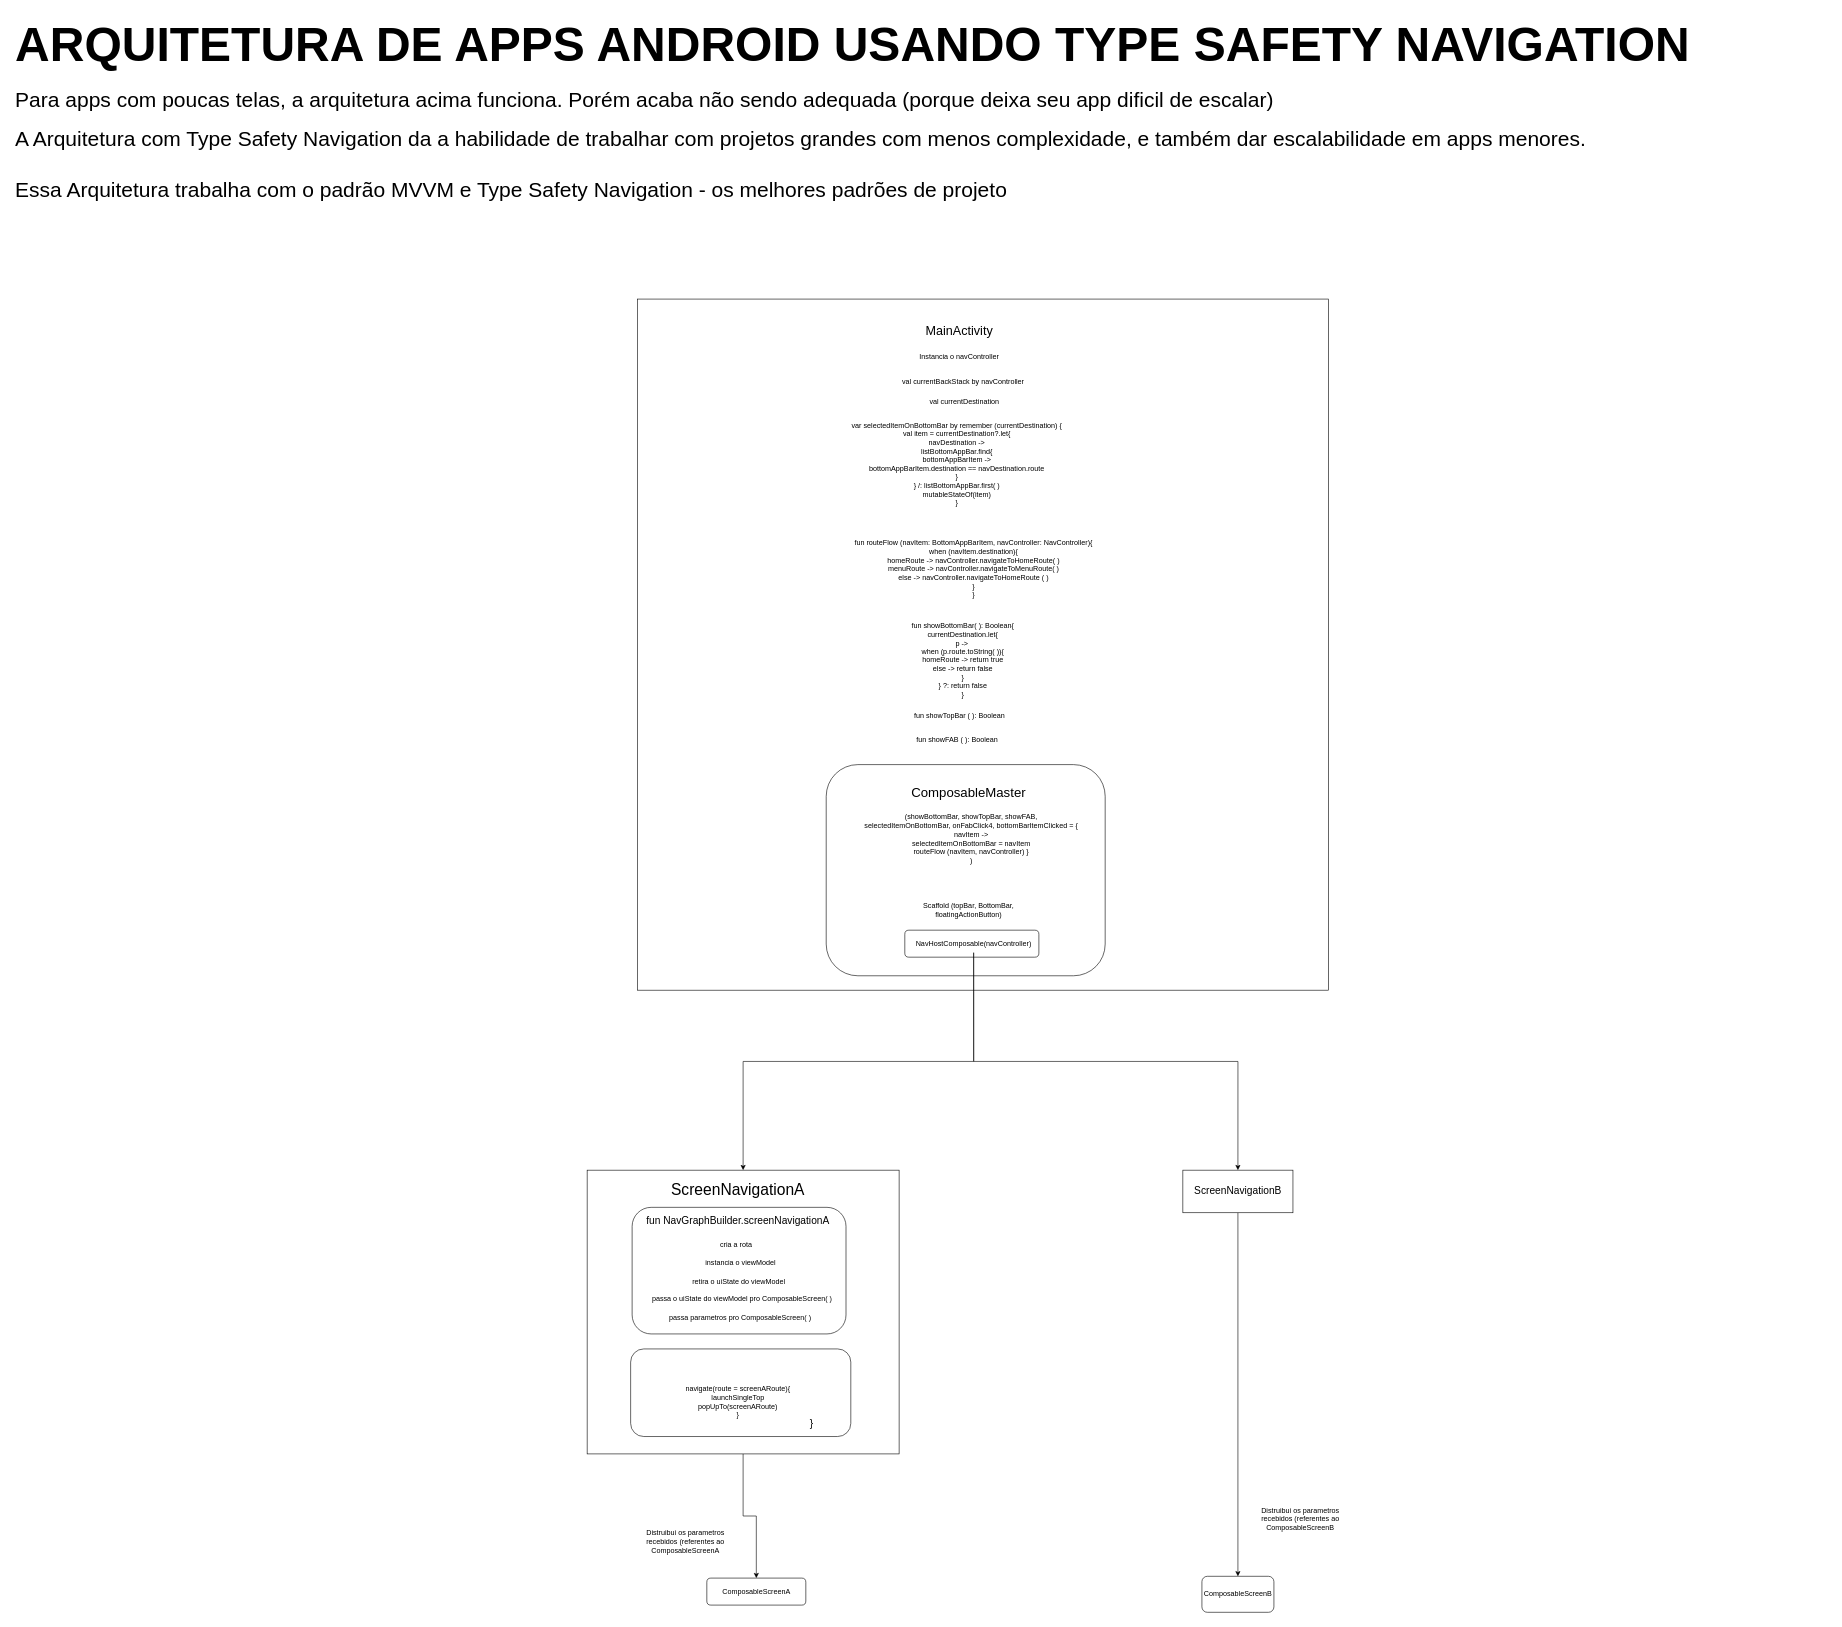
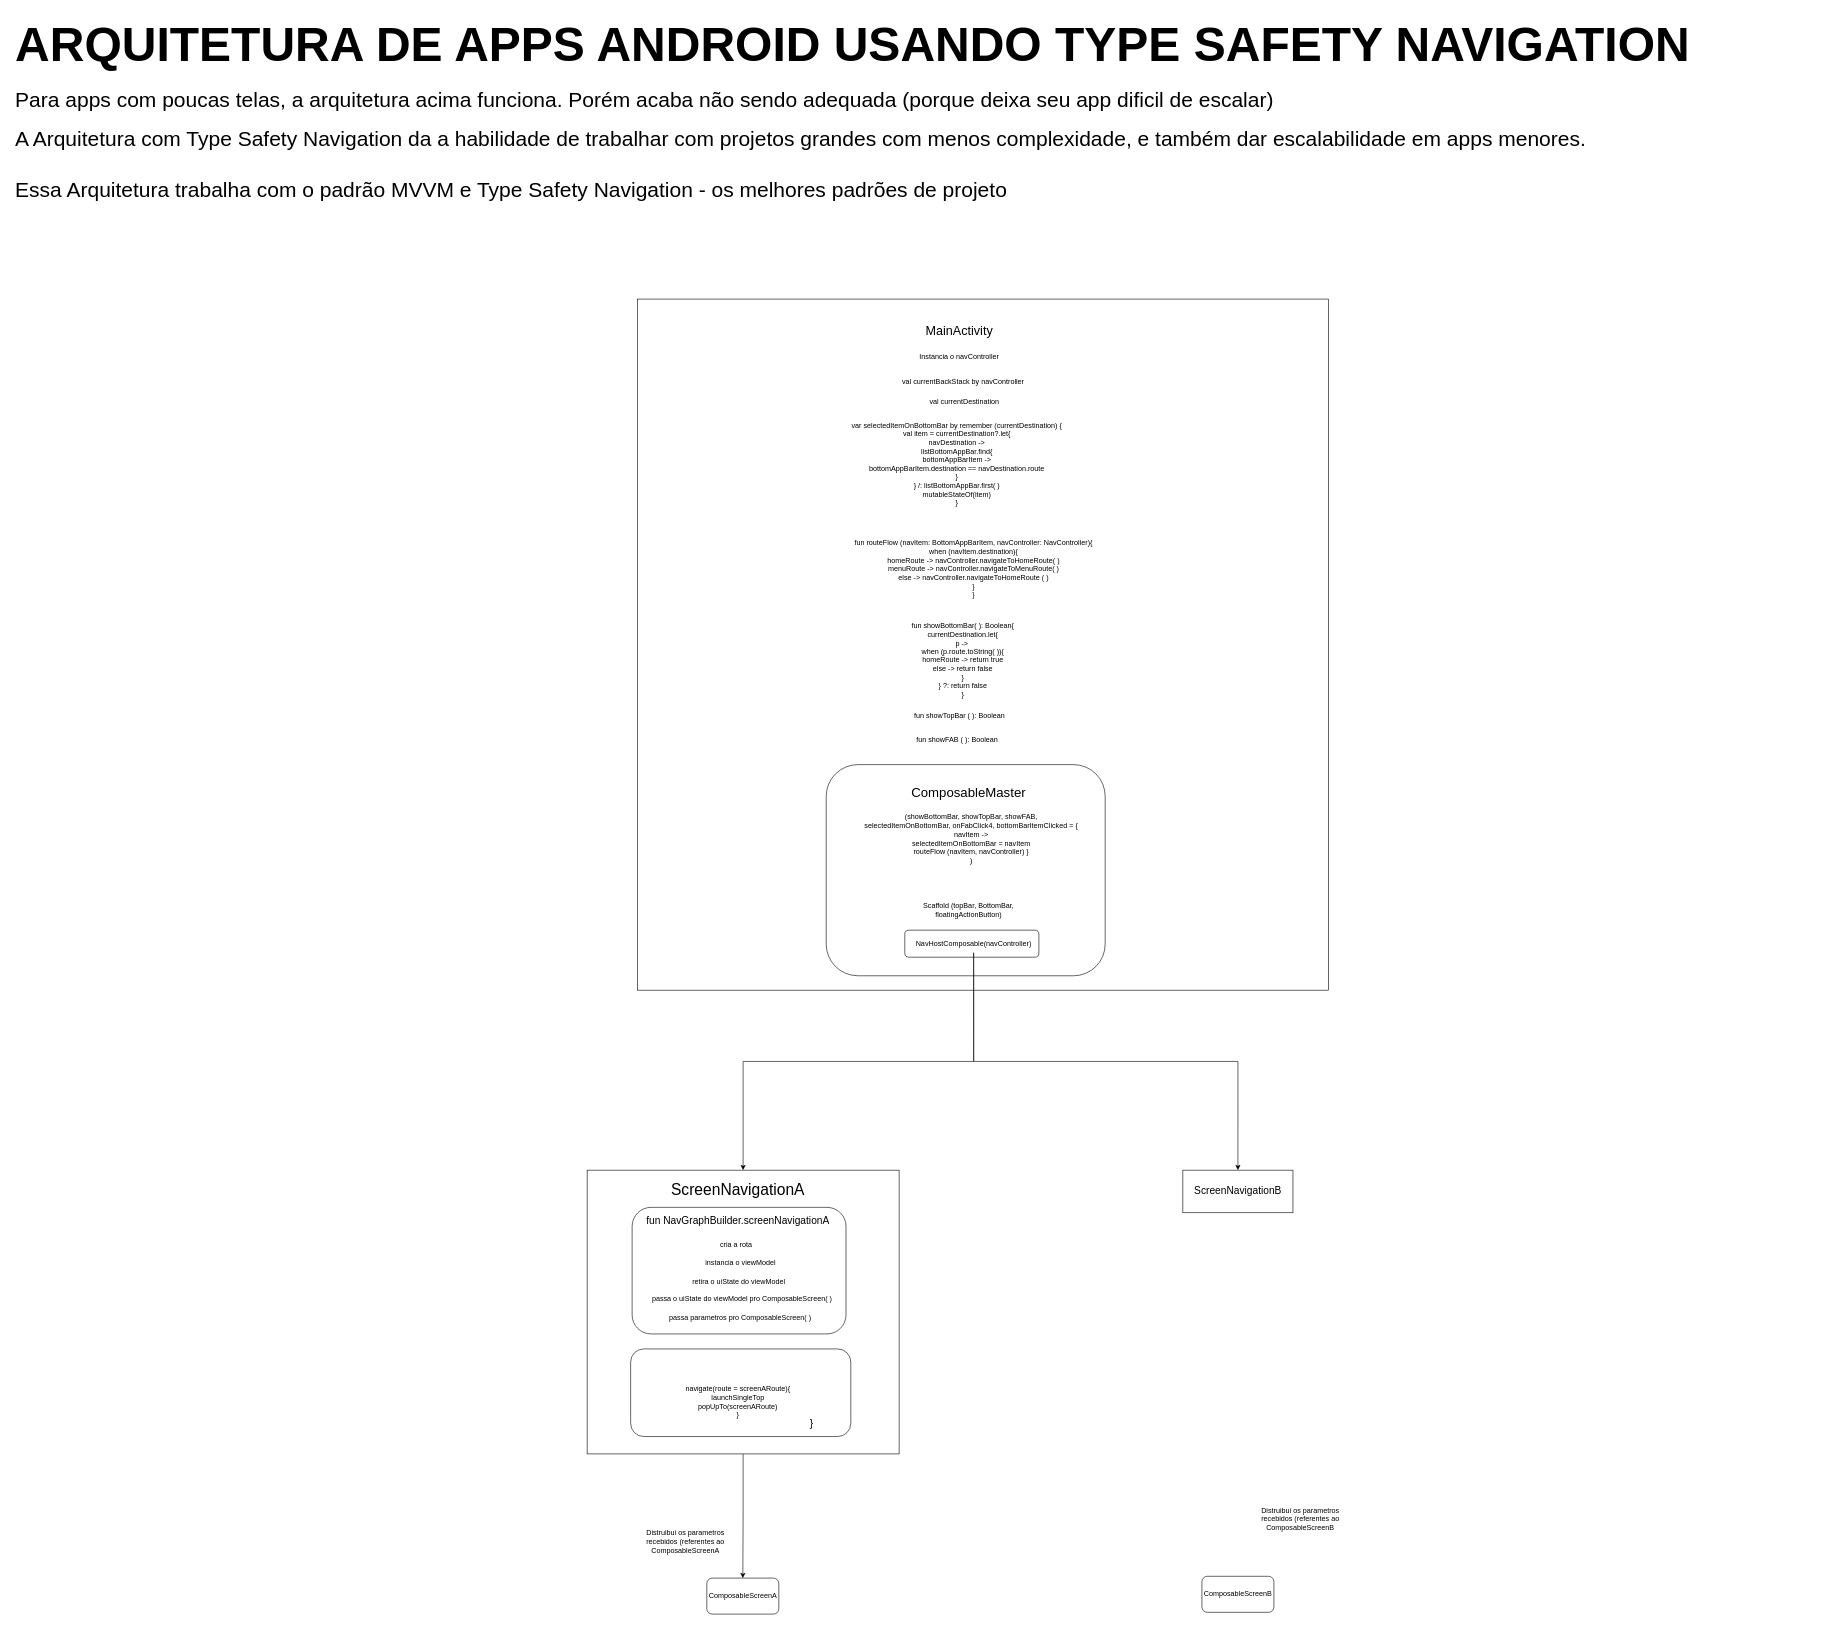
edge "ScreenNavigationB" -> "ComposableScreenB": removed
node "ComposableScreenA": size 99x27 -> 72x36
